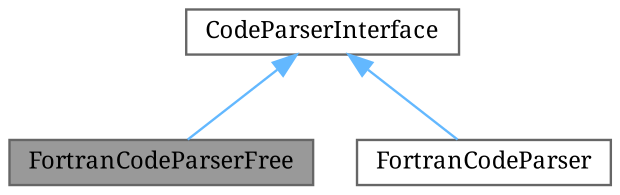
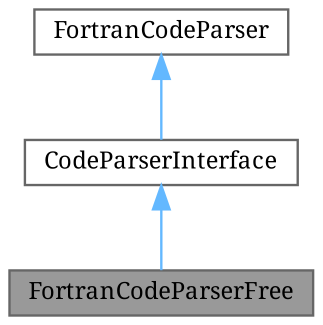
edge "FortranCodeParser" -> "CodeParserInterface": reversed
